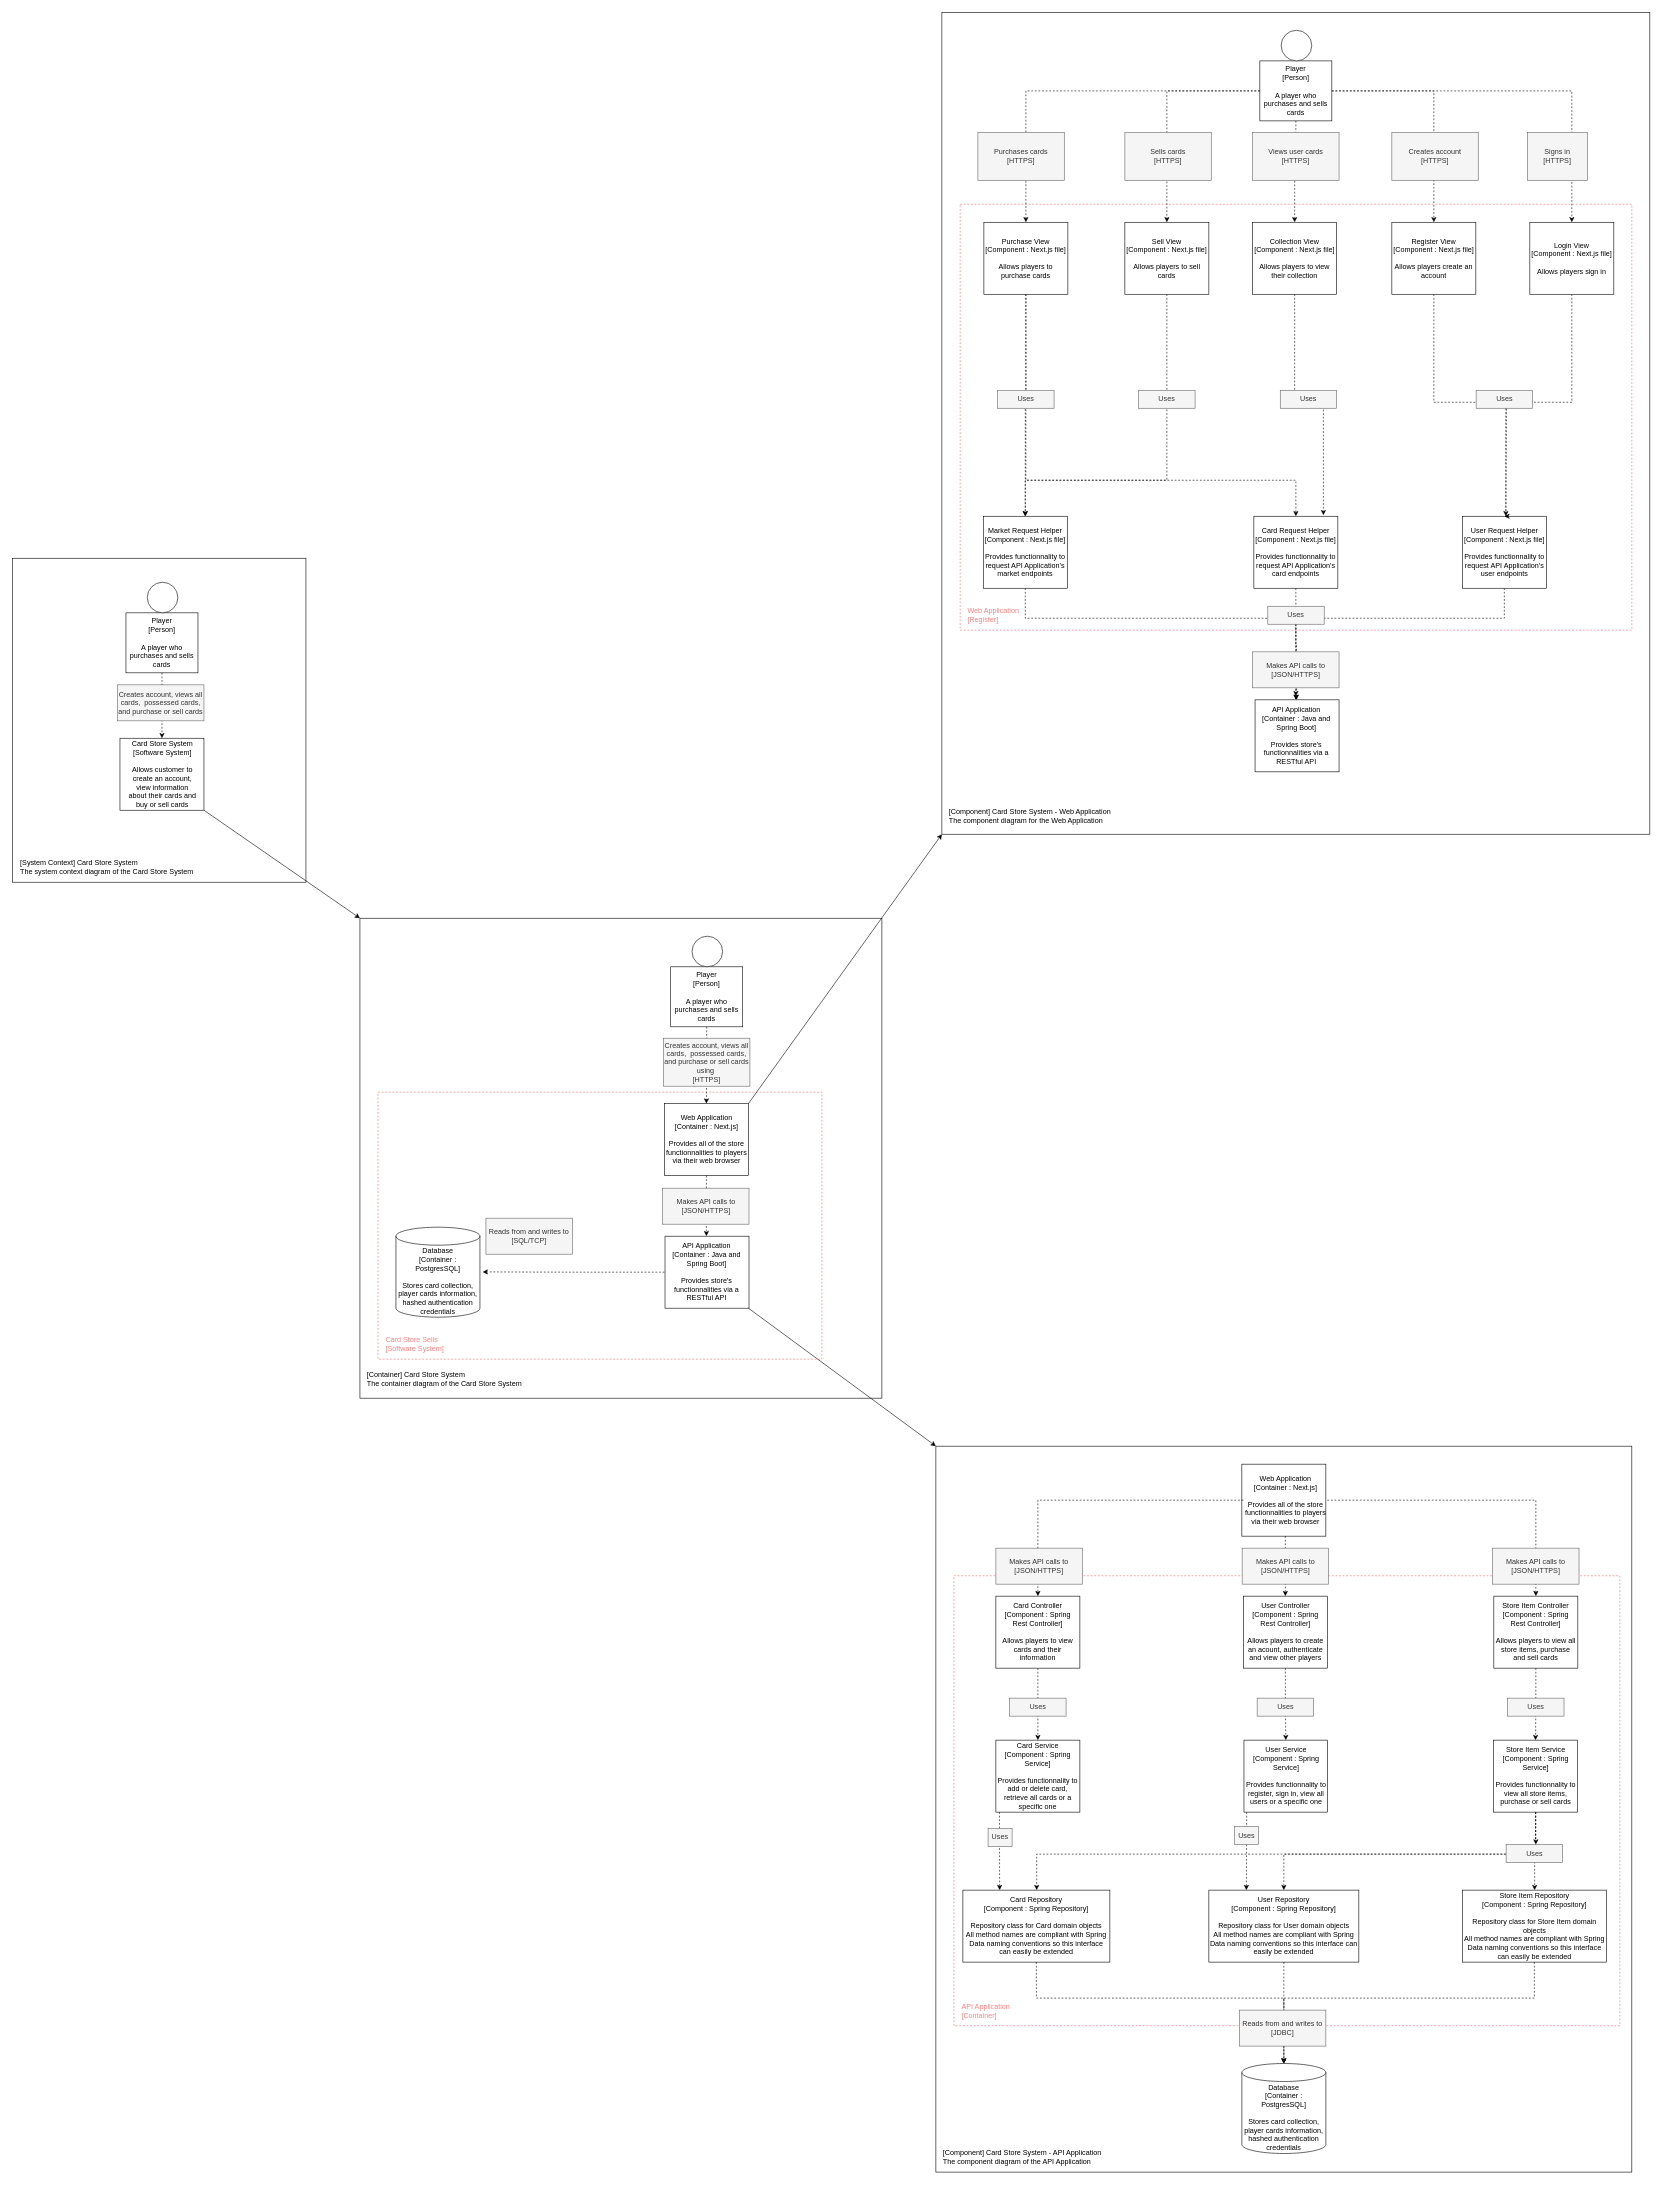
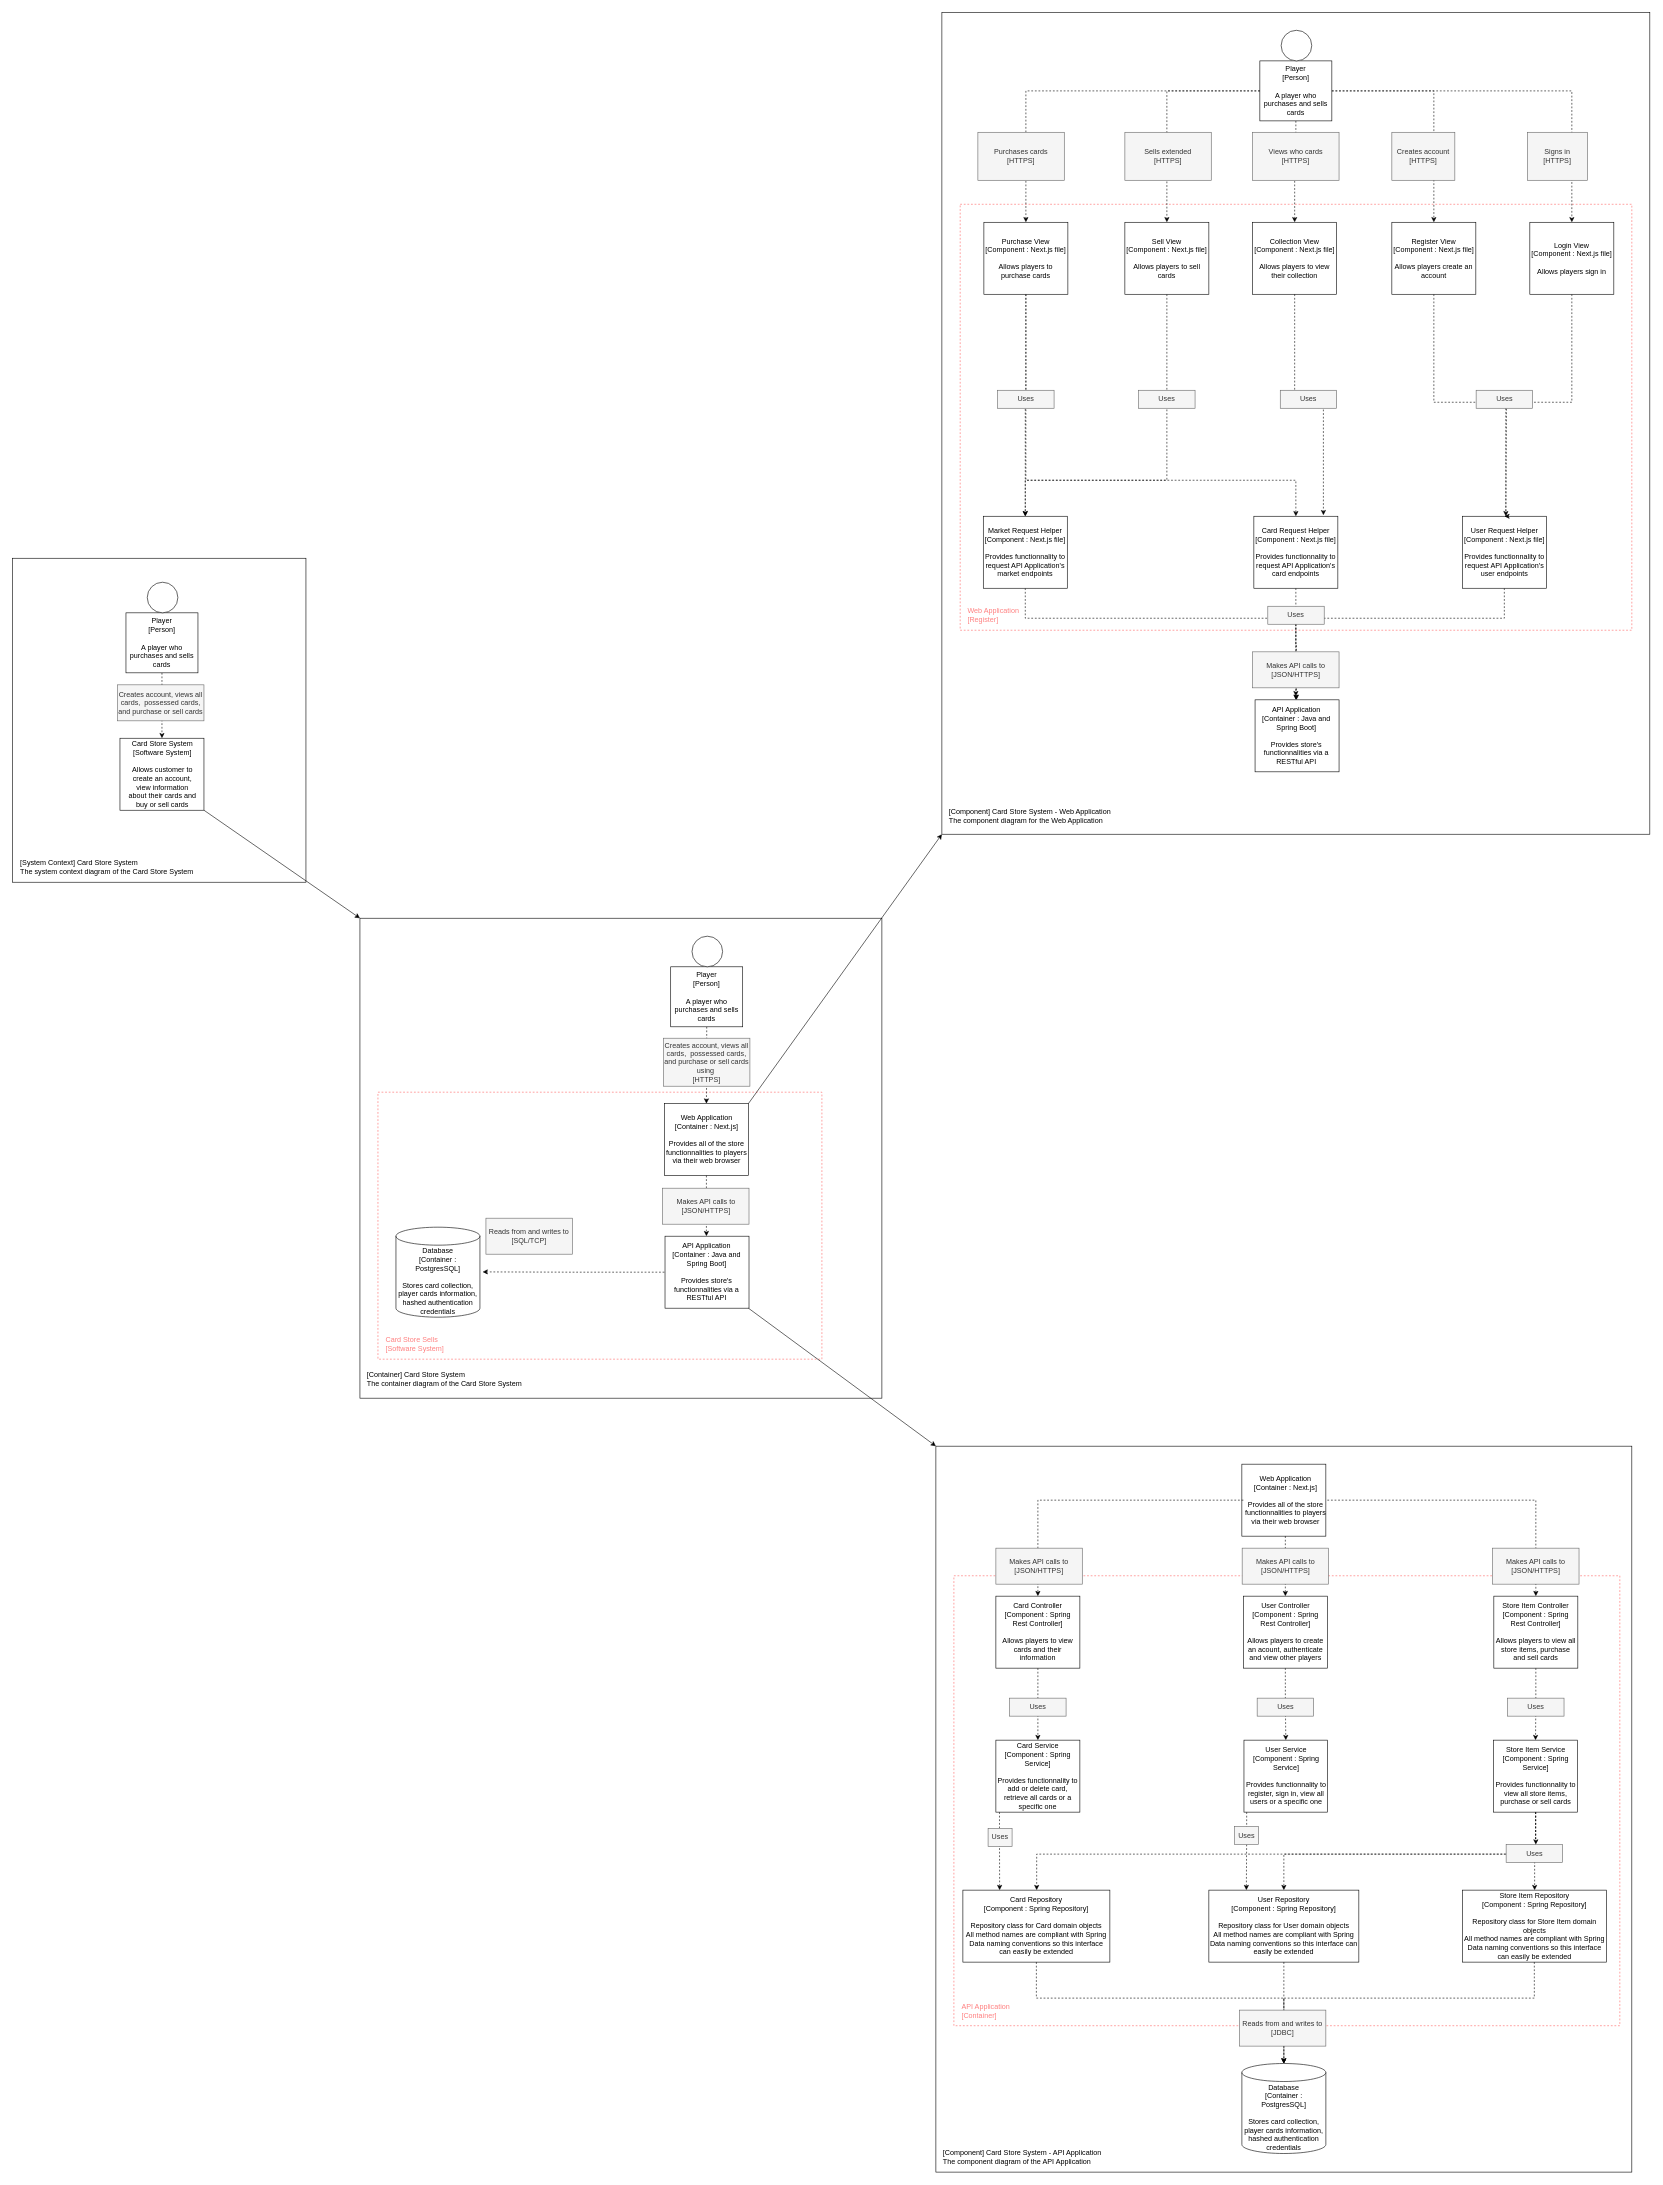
node "Sells cards [HTTPS]": label "Sells cards [HTTPS]" -> "Sells extended [HTTPS]"
node "Views user cards [HTTPS]": label "Views user cards [HTTPS]" -> "Views who cards [HTTPS]"
node "Creates account [HTTPS]": size 86x48 -> 63x48
